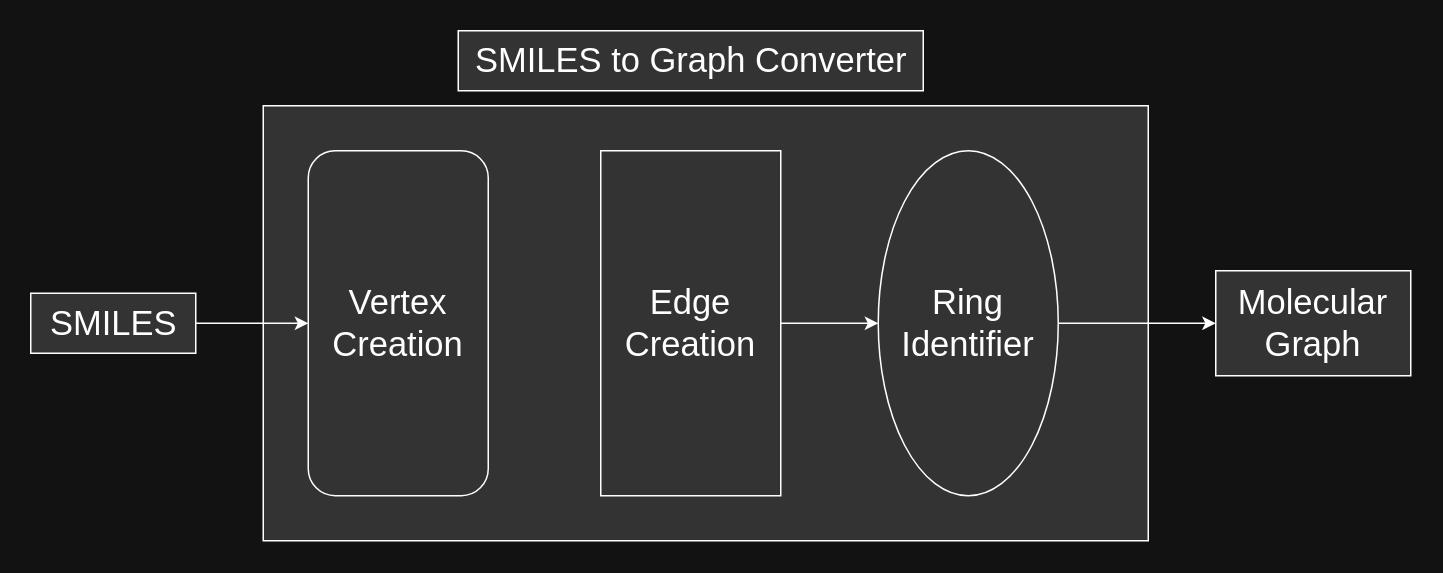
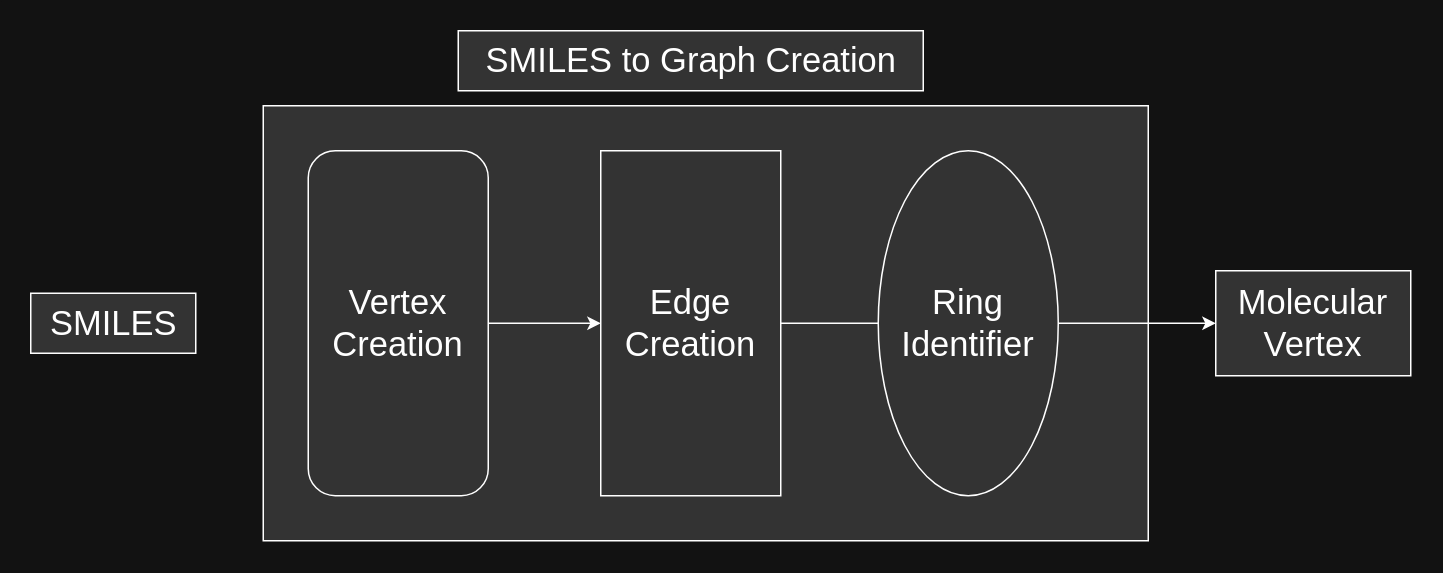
node "SMILES to Graph Converter": label "SMILES to Graph Converter" -> "SMILES to Graph Creation"
edge "SMILES" -> "Vertex Creation": removed
edge "Vertex Creation" -> "Edge Creation": added
edge "Edge Creation" -> "Ring Identifier": arrowhead classic -> none
node "Molecular Graph": label "Molecular Graph" -> "Molecular Vertex"
